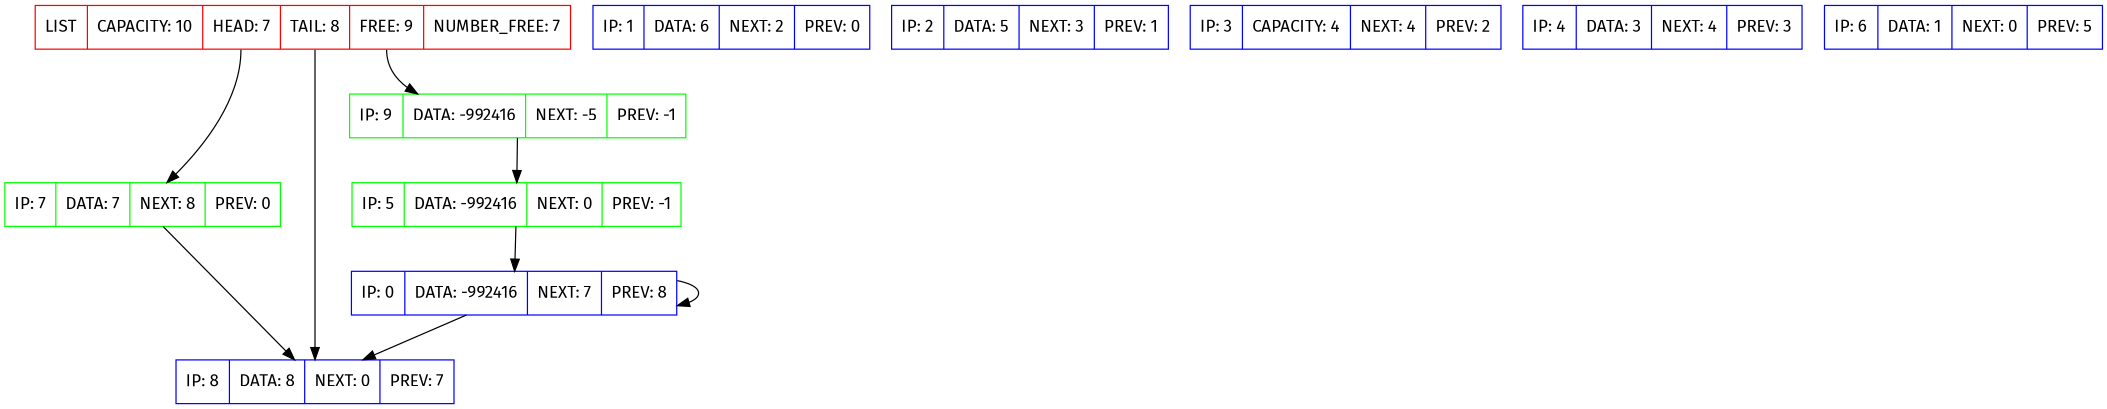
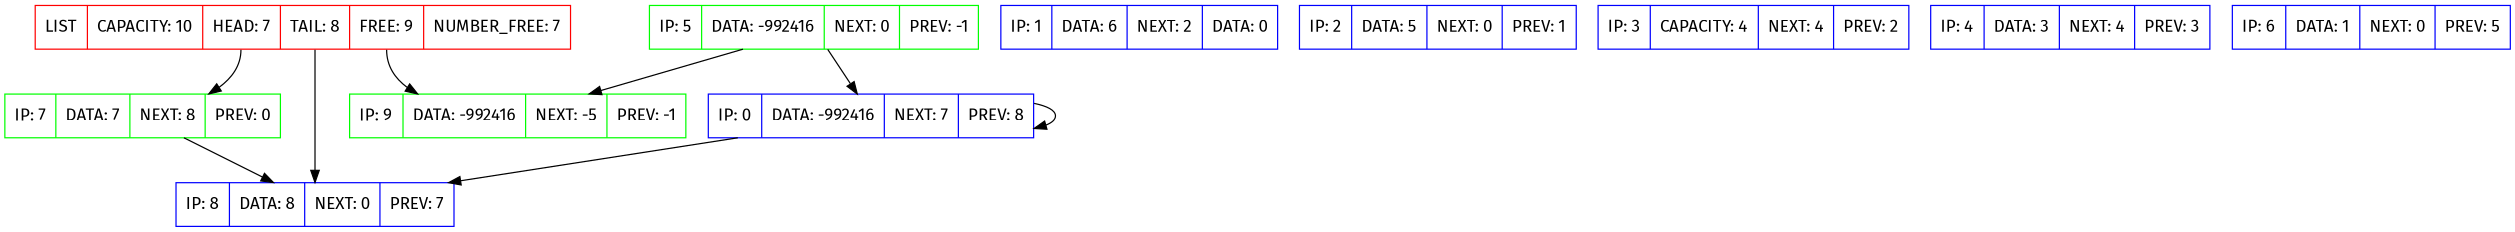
node "IP: 1": text "PREV: 0" -> "DATA: 0"
node "IP: 2": text "NEXT: 3" -> "NEXT: 0"
edge "IP: 9" -> "IP: 5": reversed
